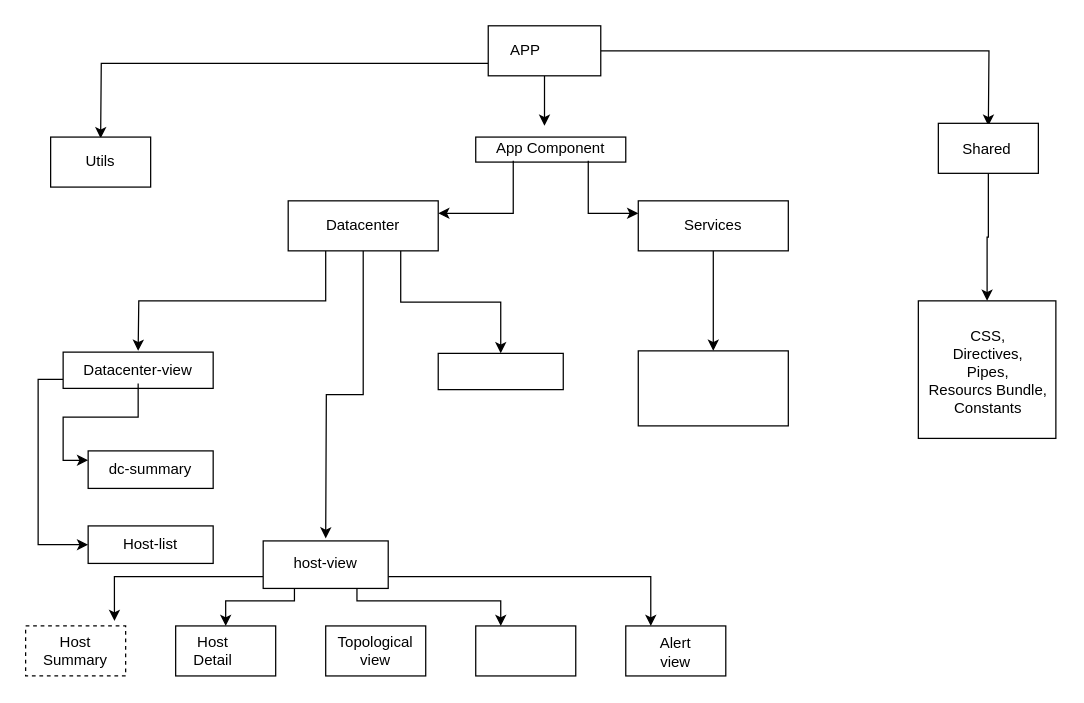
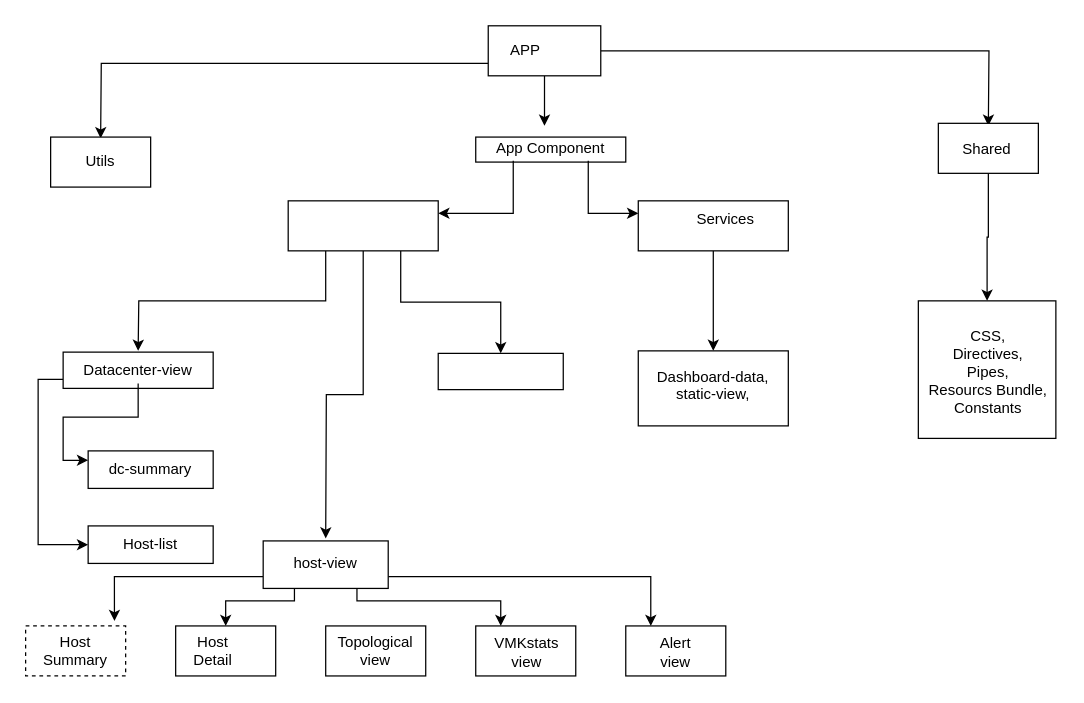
node "Datacenter": removed
node "Services": moved (713, 226) -> (726, 219)
node "Dashboard-data, static-view,": added
node "VMKstats view": added
